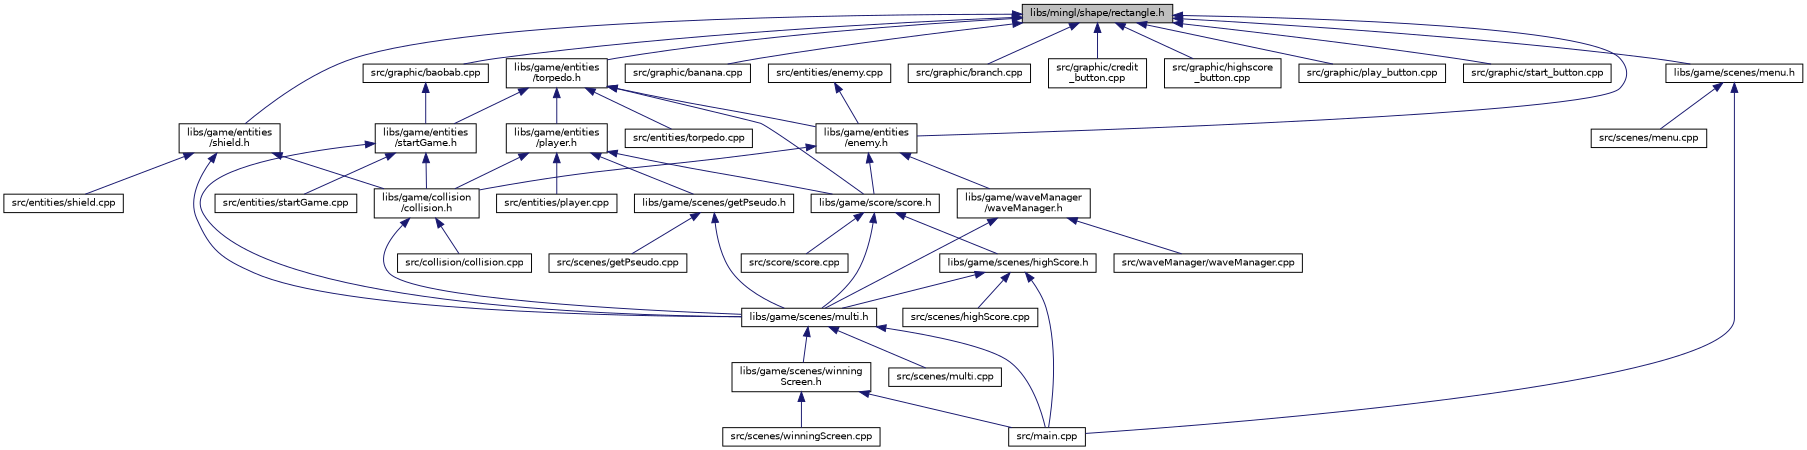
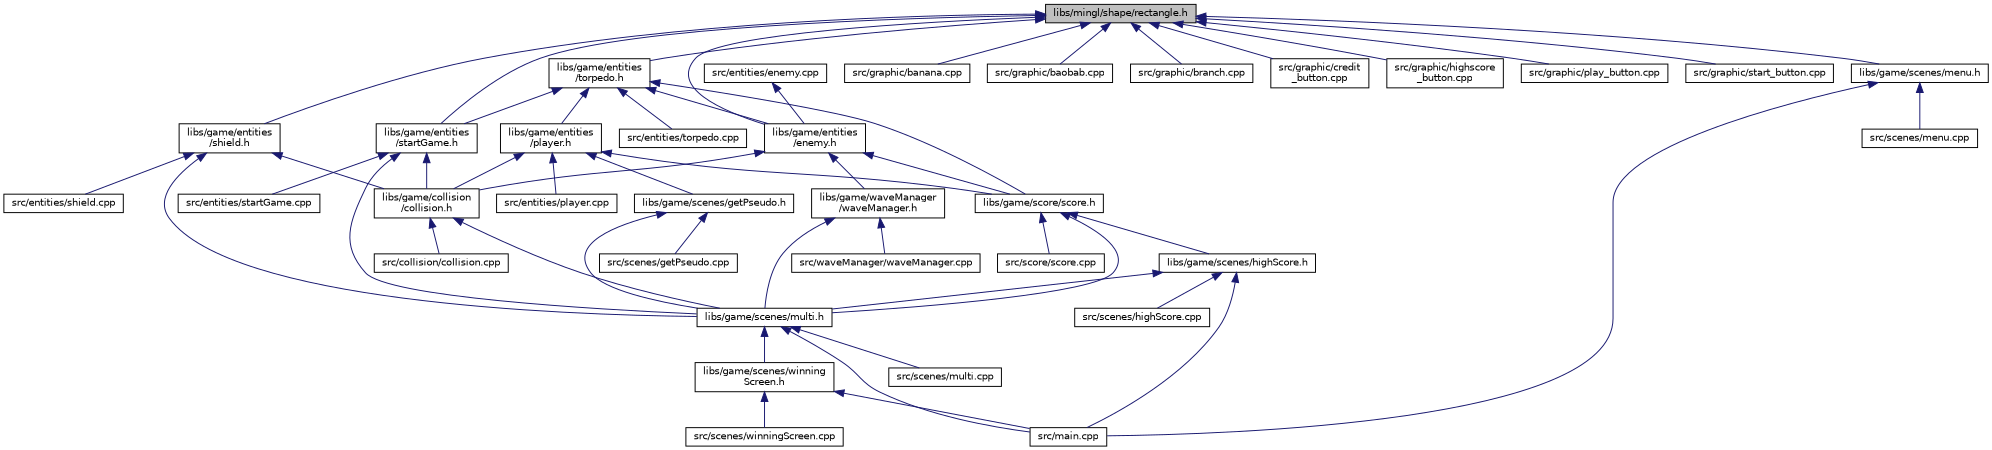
edge "libs/game/entities /startGame.h" -> "src/graphic/baobab.cpp": now "libs/game/entities /startGame.h" -> "libs/mingl/shape/rectangle.h"
